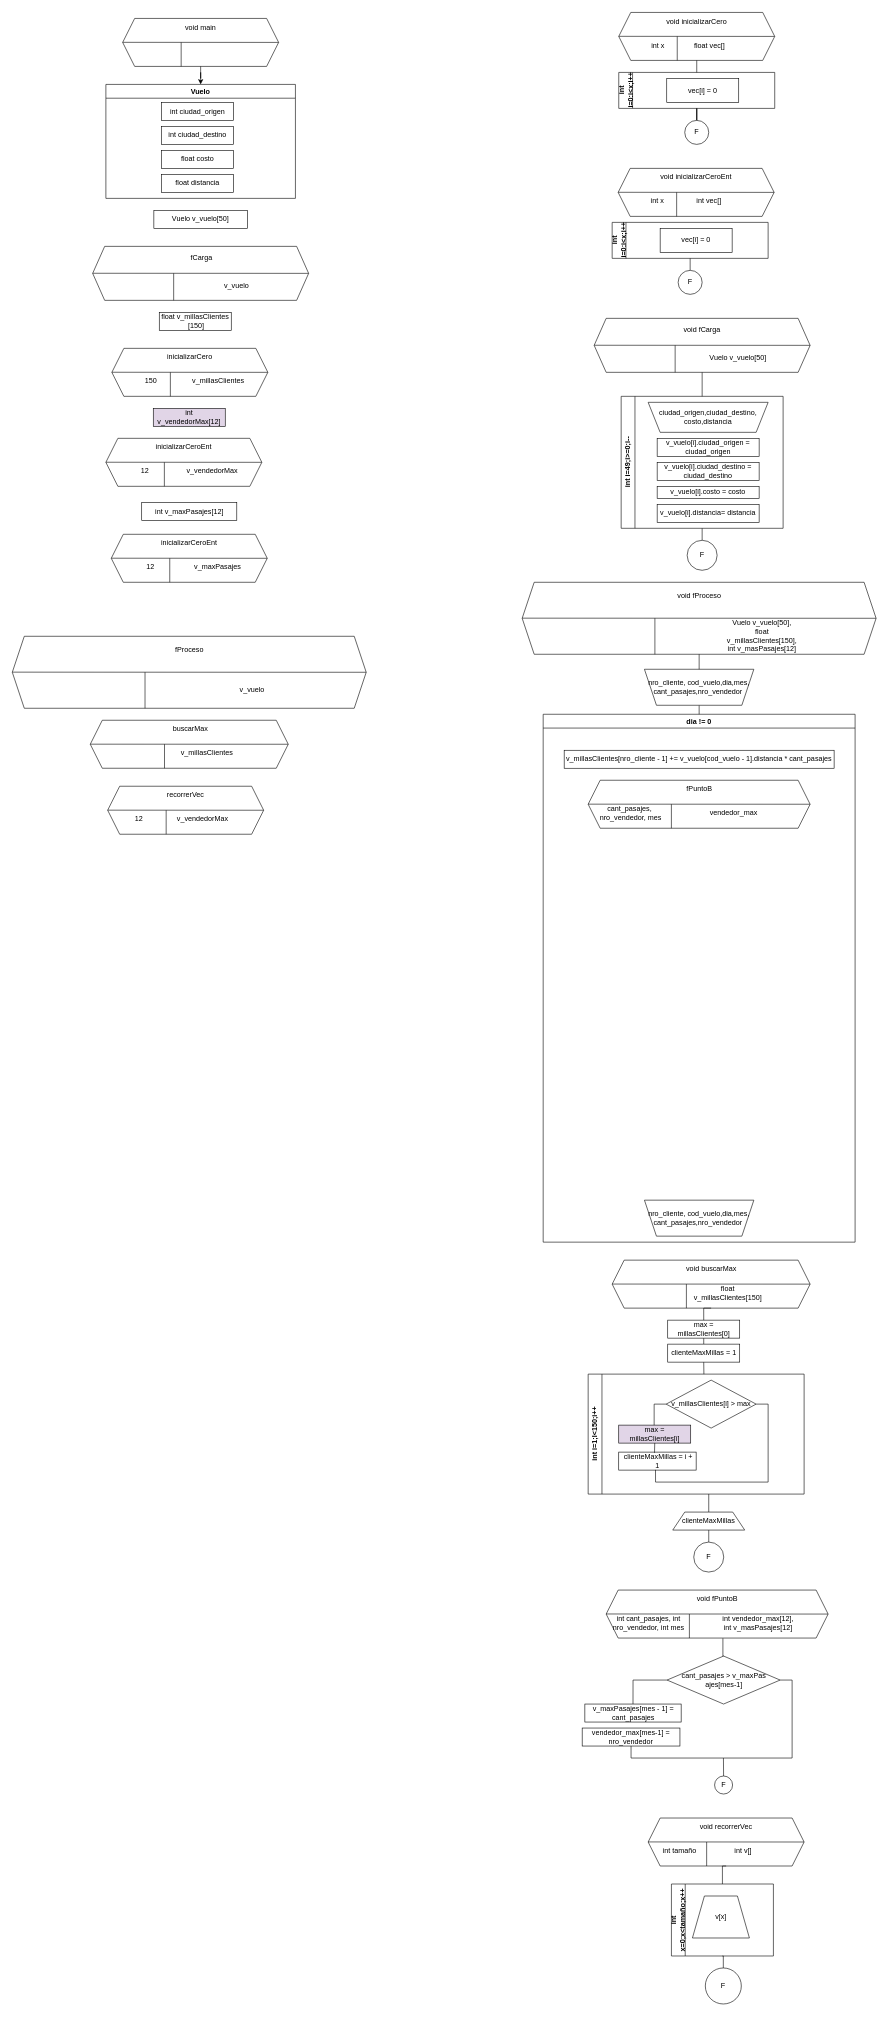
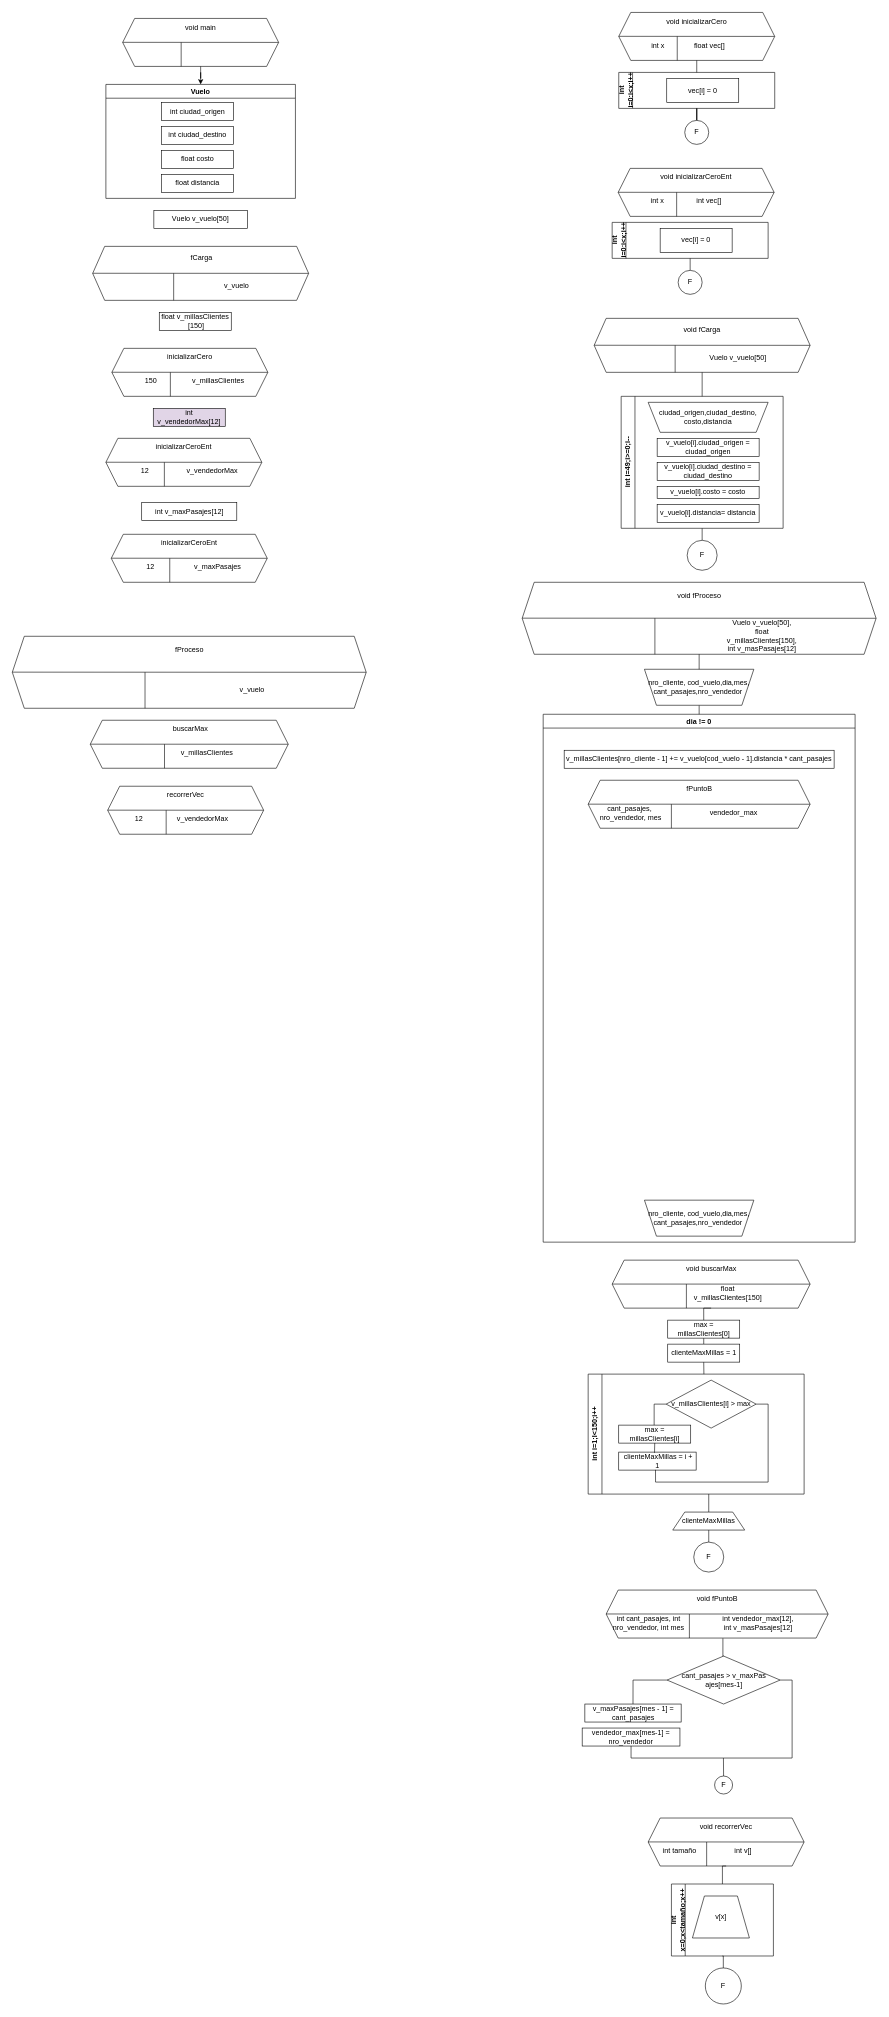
node "max = millasClientes[i]": fillcolor #e1d5e7 -> #ffffff
